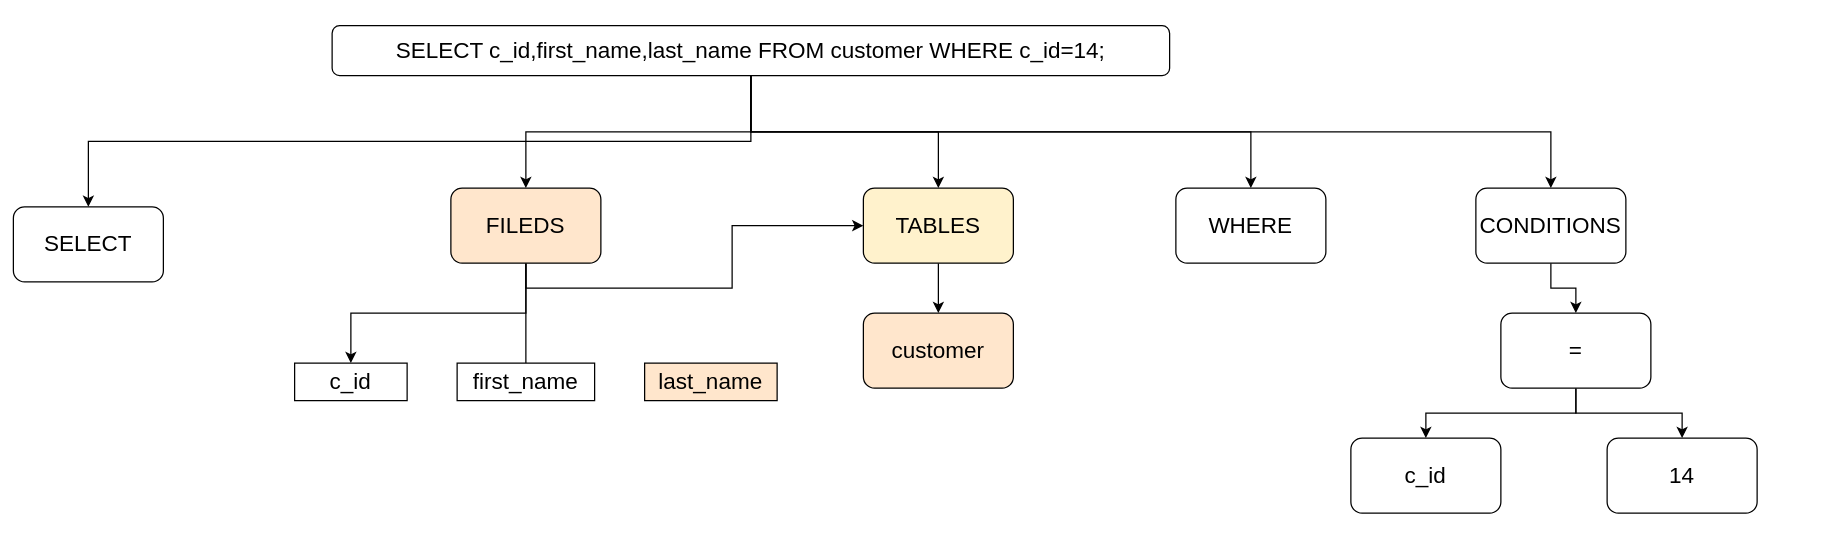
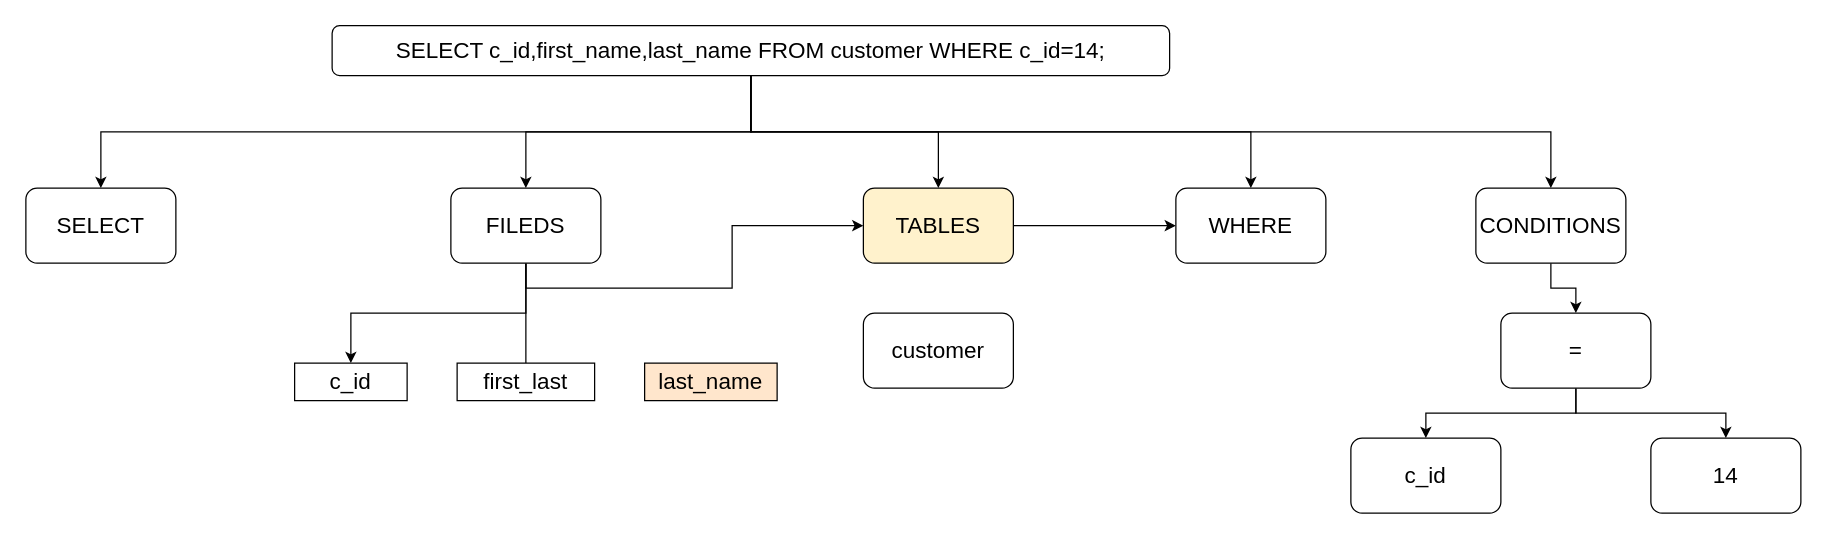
node "FILEDS": fillcolor #ffe6cc -> #ffffff
node "SELECT": moved (88, 244) -> (101, 226)
edge "TABLES" -> "customer": now "TABLES" -> "WHERE"
node "customer": fillcolor #ffe6cc -> #ffffff
node "first_name": label "first_name" -> "first_last"
node "14": moved (1682, 476) -> (1726, 476)
